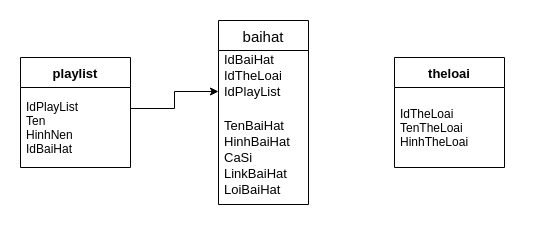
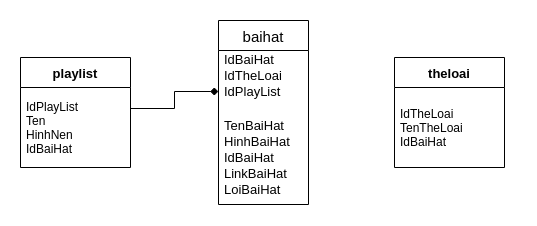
edge "playlist" -> "IdBaiHat IdTheLoai IdPlayList": arrowhead classic -> diamond
node "IdTheLoai TenTheLoai HinhTheLoai": label "IdTheLoai TenTheLoai HinhTheLoai" -> "IdTheLoai TenTheLoai IdBaiHat"
node "TenBaiHat HinhBaiHat CaSi LinkBaiHat LoiBaiHat": label "TenBaiHat HinhBaiHat CaSi LinkBaiHat LoiBaiHat" -> "TenBaiHat HinhBaiHat IdBaiHat LinkBaiHat LoiBaiHat"
